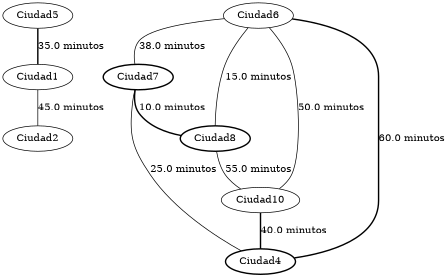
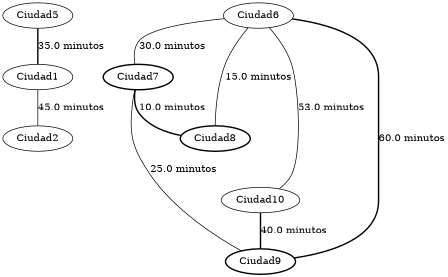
edge "Ciudad6" -- "Ciudad7": label "38.0 minutos" -> "30.0 minutos"
edge "Ciudad6" -- "Ciudad10": label "50.0 minutos" -> "53.0 minutos"
edge "Ciudad8" -- "Ciudad10": removed, label "55.0 minutos"
node "Ciudad4": label "Ciudad4" -> "Ciudad9"
